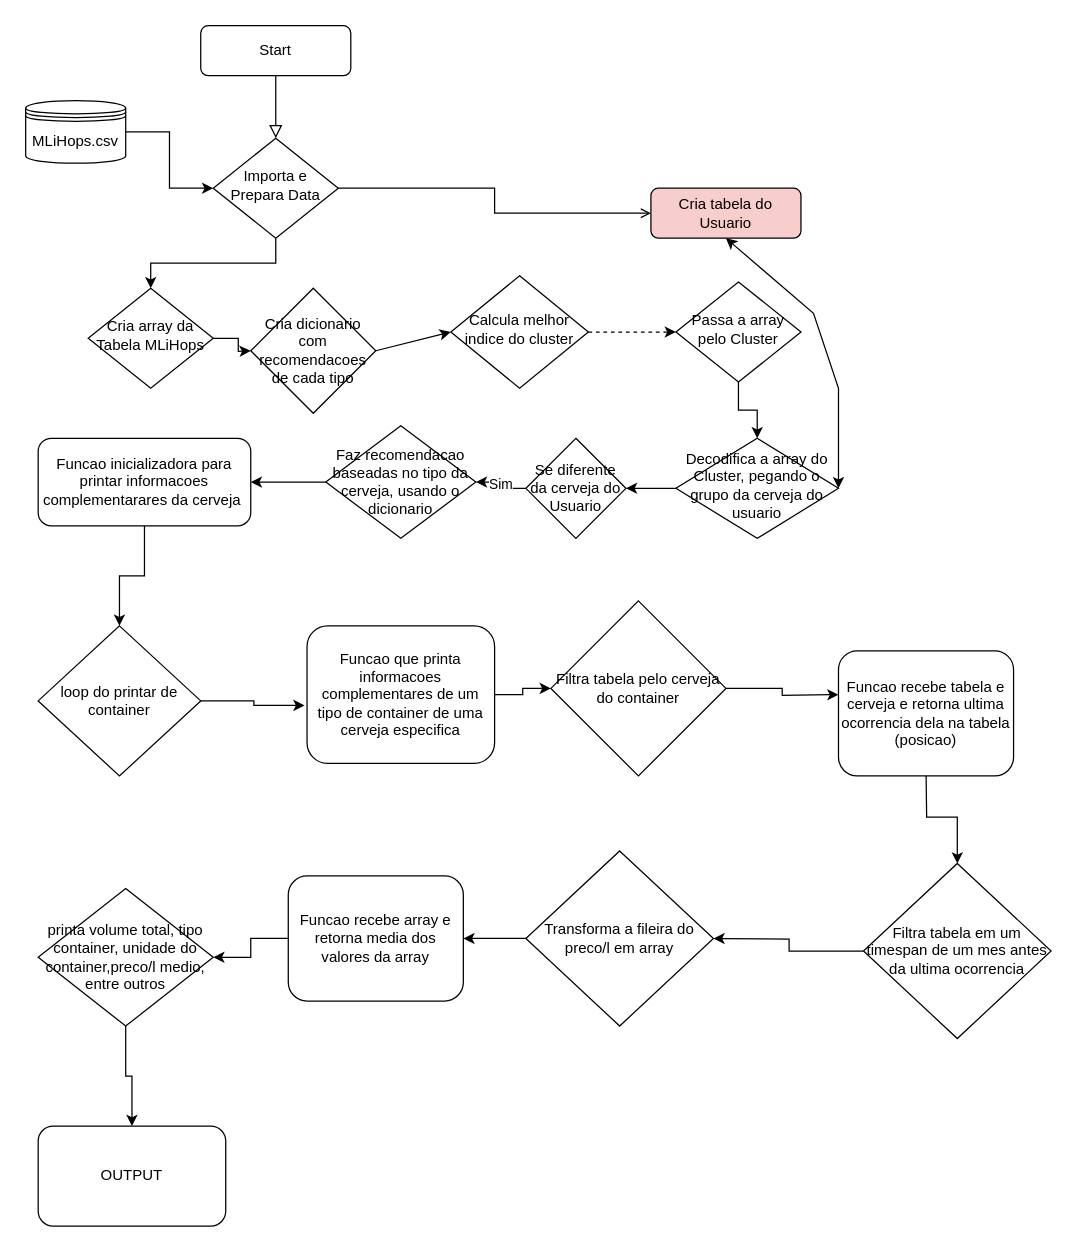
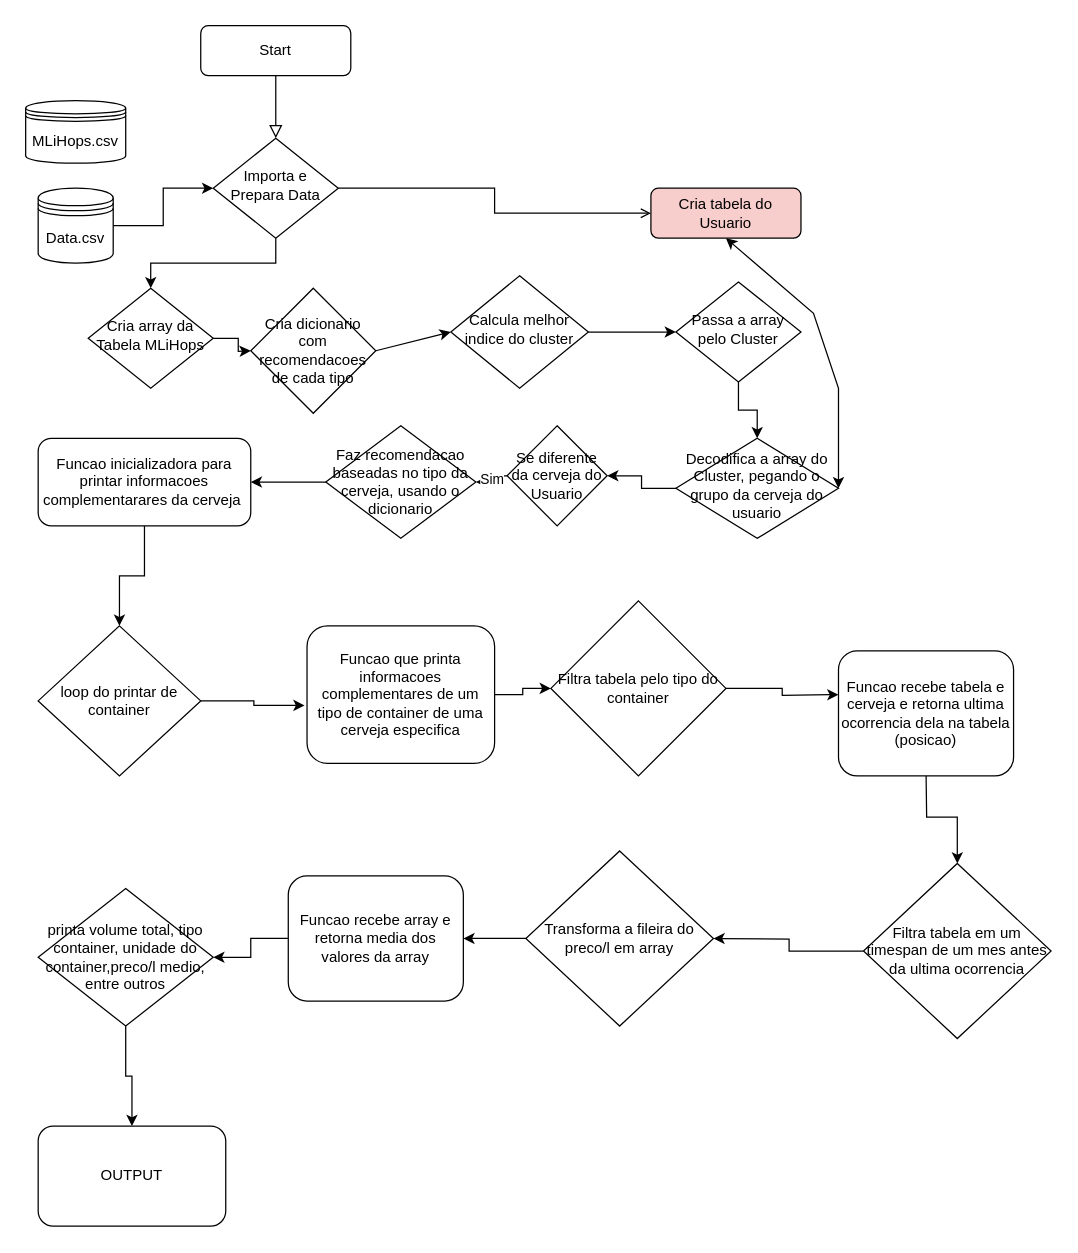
edge "MLiHops.csv" -> "Importa e Prepara Data": removed
node "Data.csv": added
edge "Data.csv" -> "Importa e Prepara Data": added
edge "Calcula melhor indice do cluster" -> "Passa a array pelo Cluster": style dashed -> solid
node "Se diferente da cerveja do Usuario": moved (576, 488) -> (557, 476)
node "Filtra tabela pelo cerveja do container": label "Filtra tabela pelo cerveja do container" -> "Filtra tabela pelo tipo do container"
